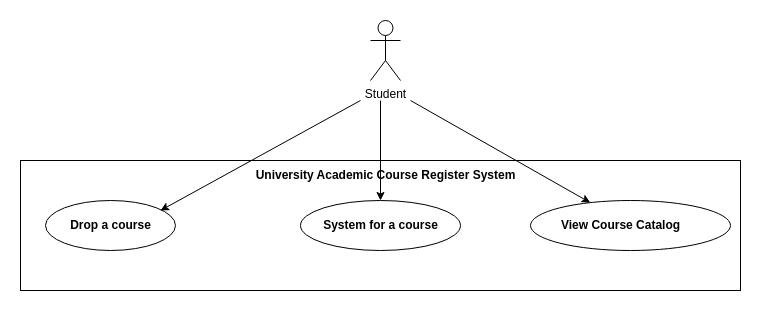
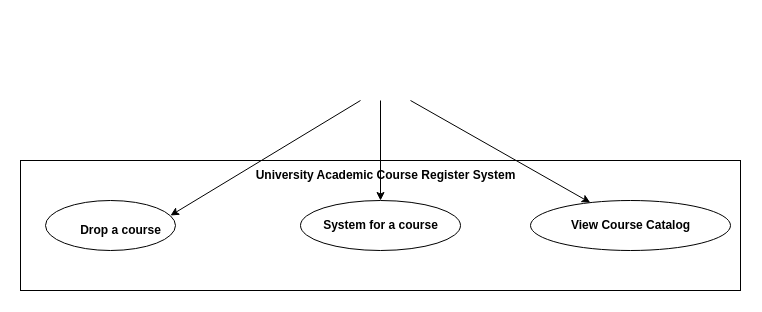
node "Student": removed
node "Drop a course": moved (111, 226) -> (121, 231)
node "View Course Catalog": moved (621, 226) -> (631, 226)
